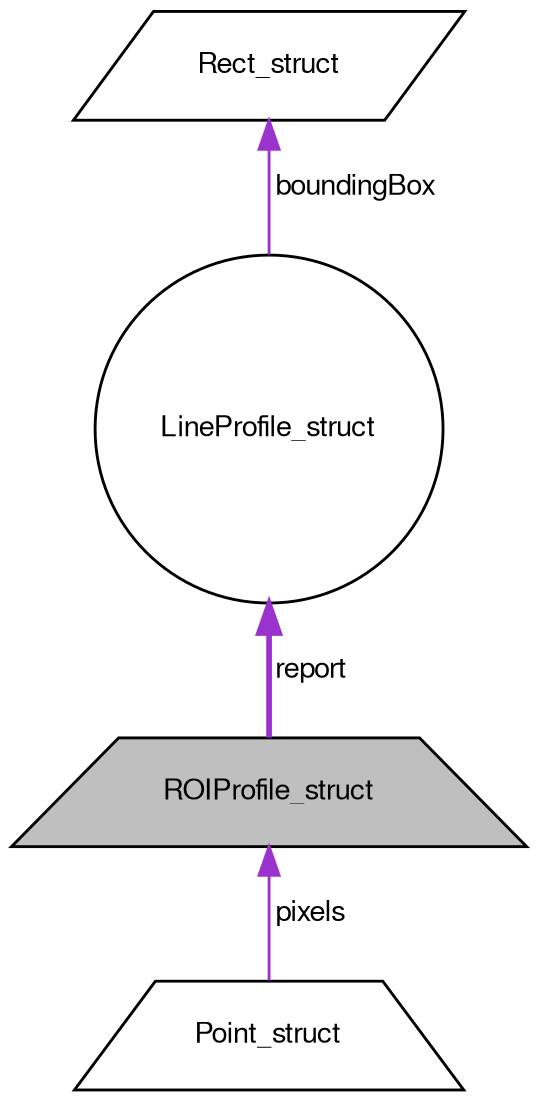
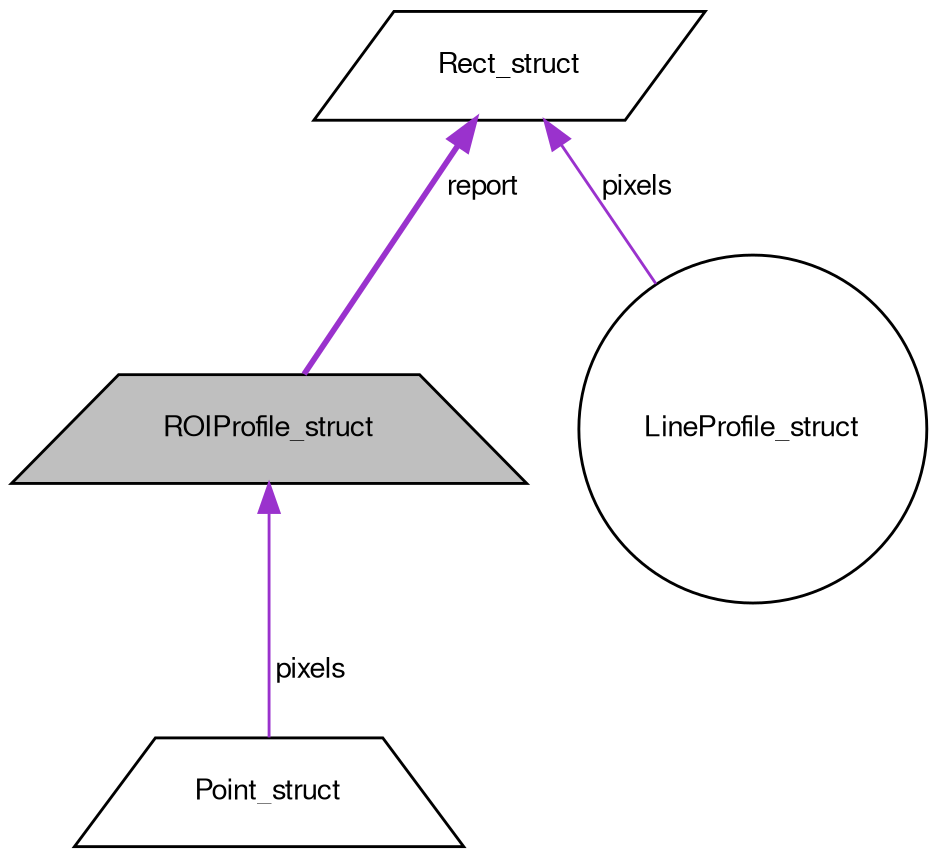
edge "LineProfile_struct" -> "Rect_struct": label " boundingBox" -> " pixels"
edge "ROIProfile_struct" -> "LineProfile_struct": now "ROIProfile_struct" -> "Rect_struct"
